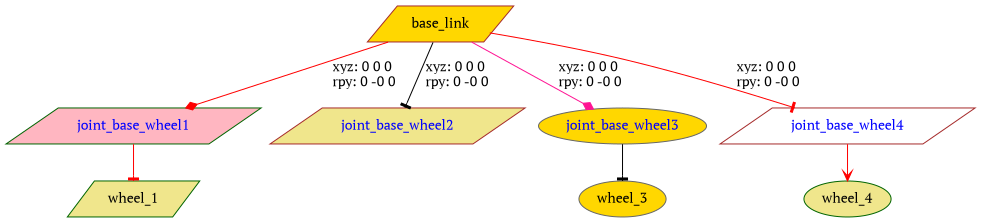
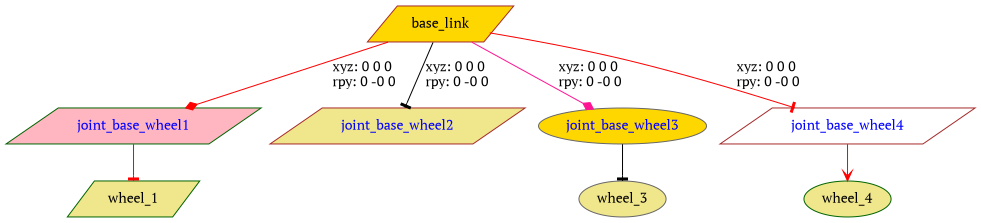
node "wheel_3": fillcolor gold -> khaki
